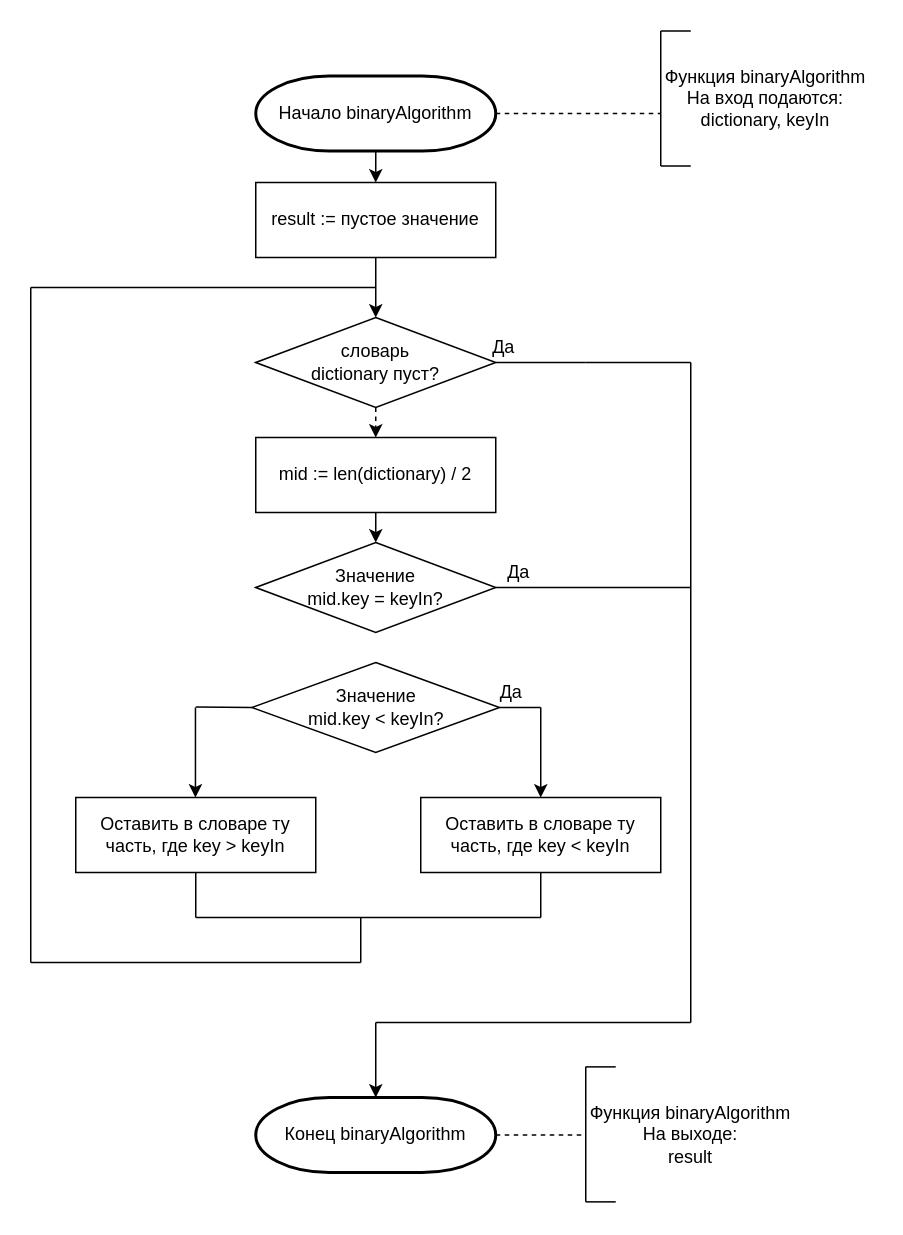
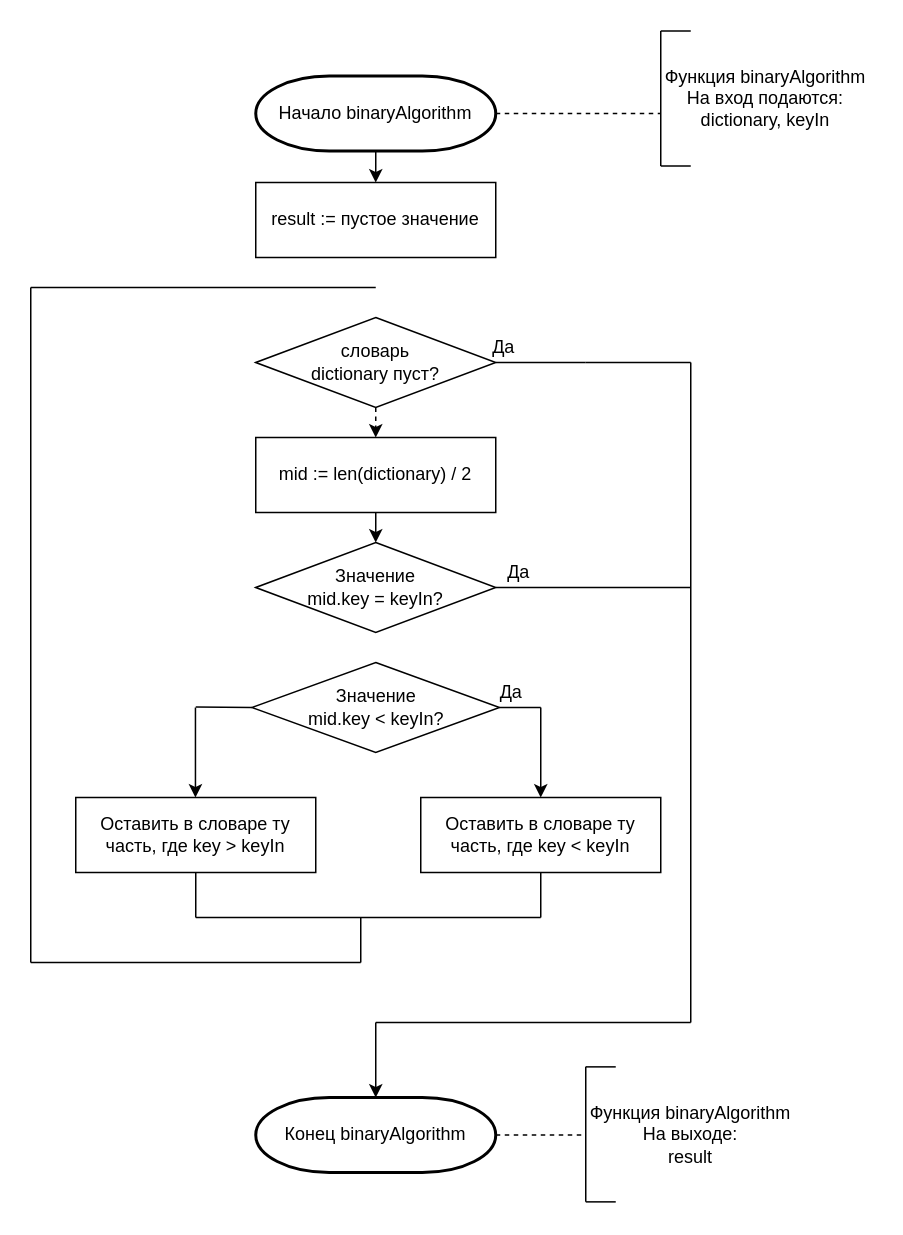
edge "result := пустое значение" -> "словарь dictionary пуст?": removed
